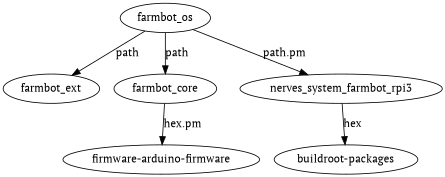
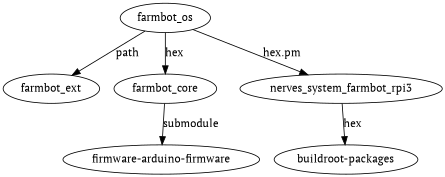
edge "farmbot_os" -> "farmbot_core": label "path" -> "hex"
edge "farmbot_os" -> "nerves_system_farmbot_rpi3": label "path.pm" -> "hex.pm"
edge "farmbot_core" -> "firmware-arduino-firmware": label "hex.pm" -> "submodule"
